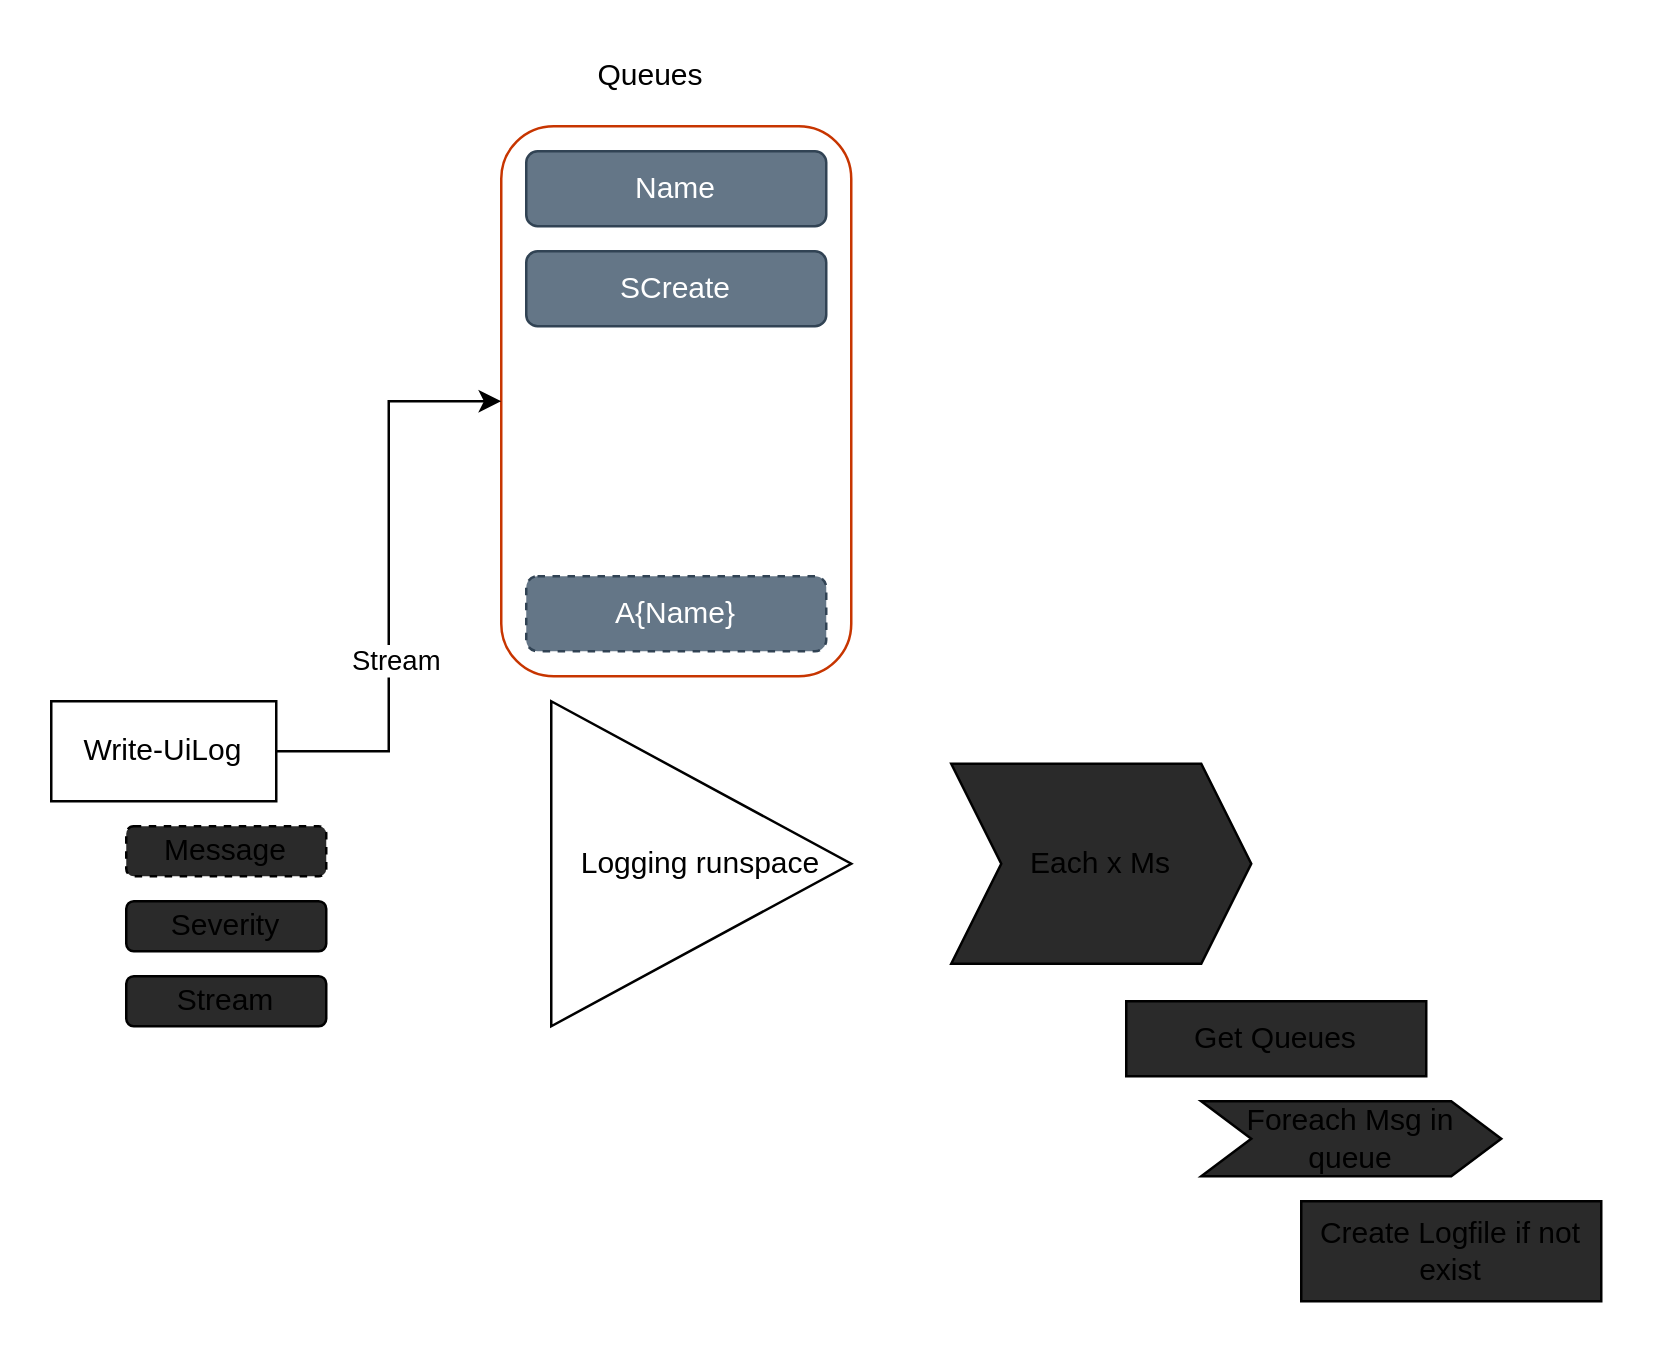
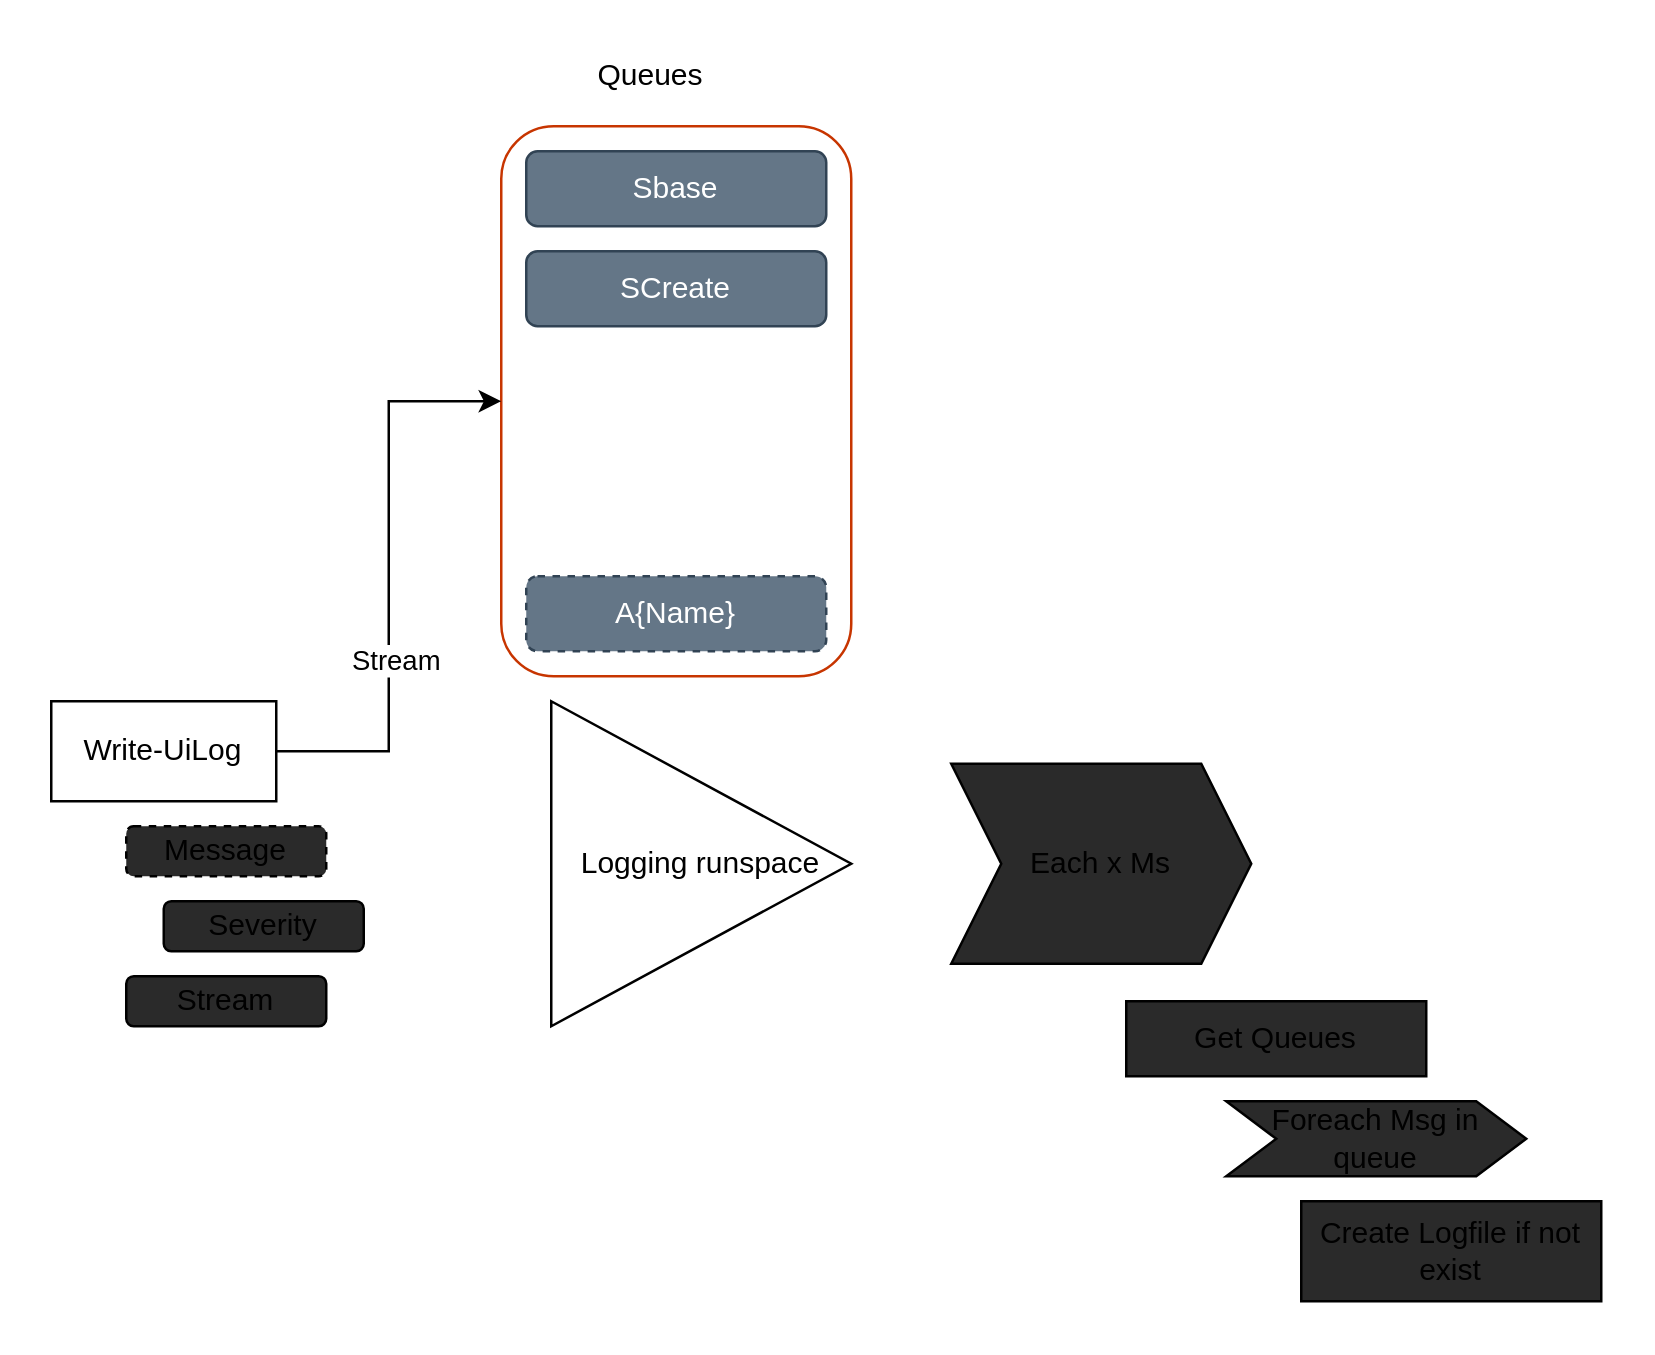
node "Name": label "Name" -> "Sbase"
node "Severity": moved (226, 926) -> (264, 926)
node "Foreach Msg in queue": moved (1351, 1139) -> (1376, 1139)
